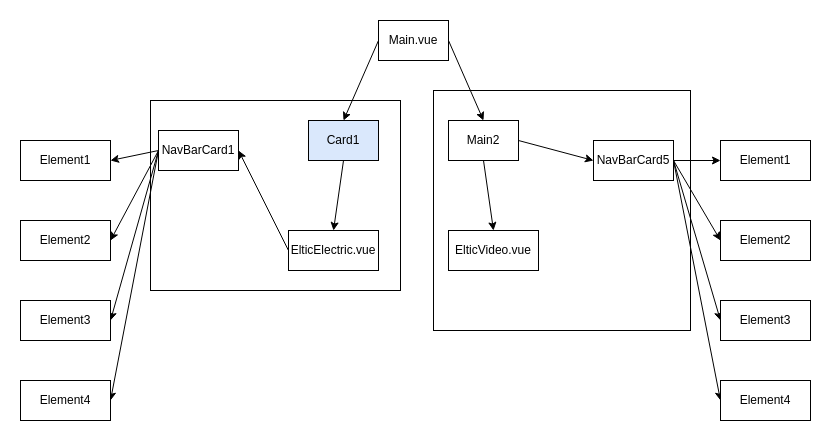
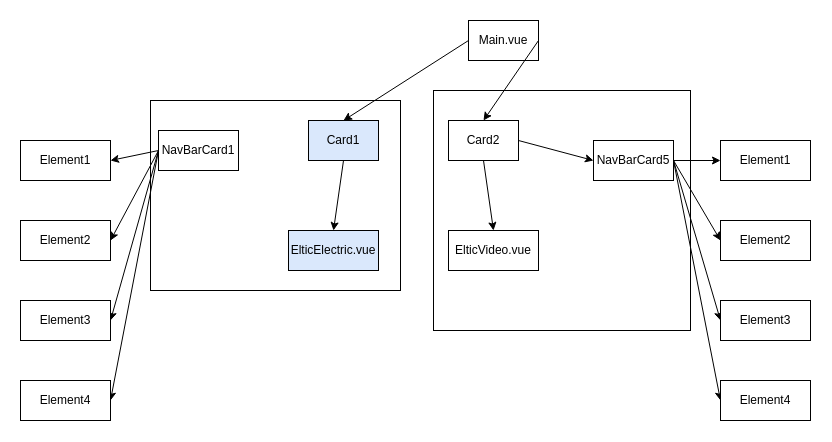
node "Main.vue": moved (414, 41) -> (504, 41)
node "Main2": label "Main2" -> "Card2"
edge "ElticElectric.vue" -> "NavBarCard1": removed
node "ElticElectric.vue": fillcolor #ffffff -> #dae8fc
